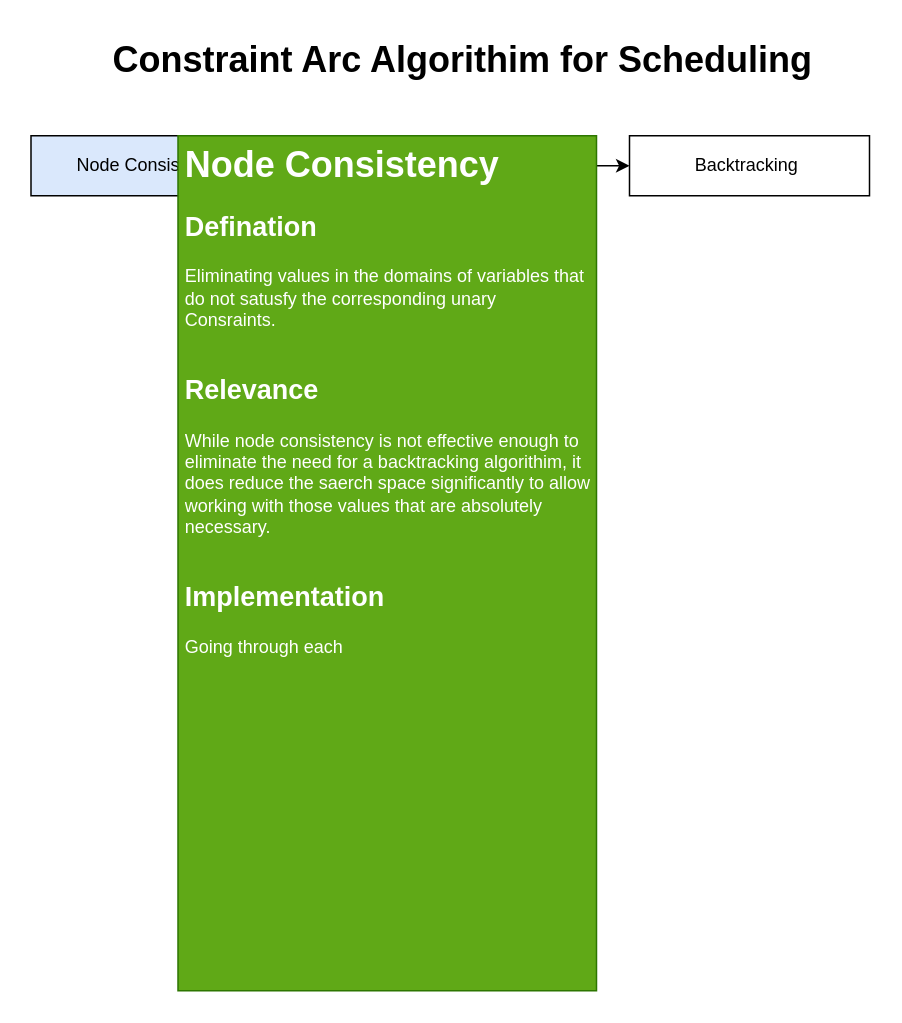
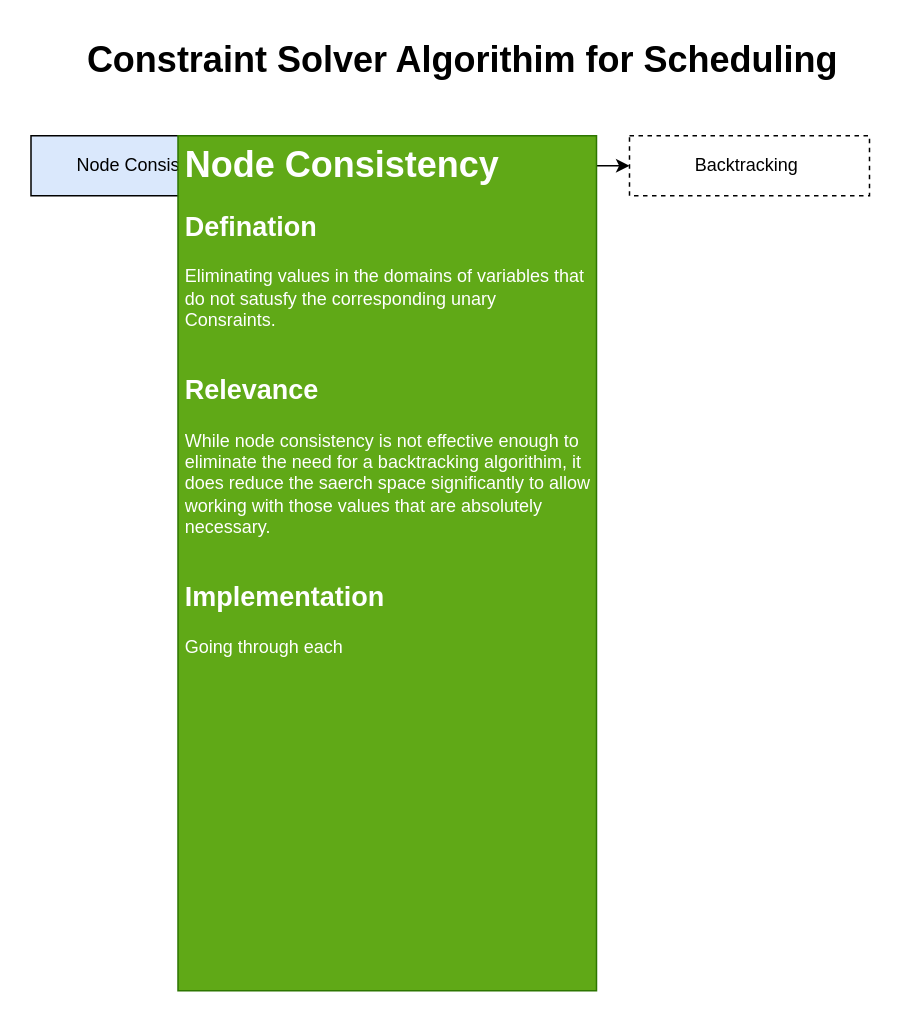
node "Constraint Arc Algorithim for Scheduling": label "Constraint Arc Algorithim for Scheduling" -> "Constraint Solver Algorithim for Scheduling"
node "Backtracking": style solid -> dashed
